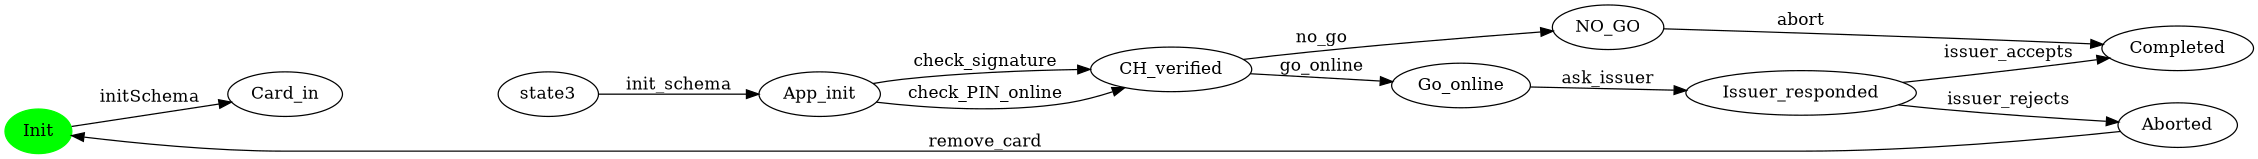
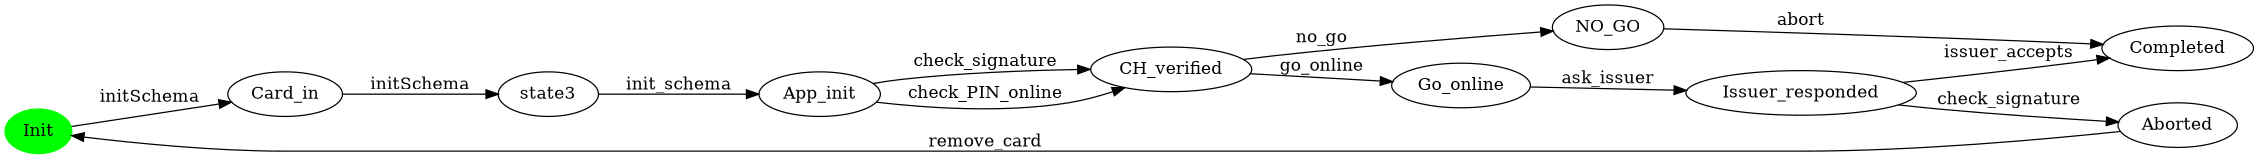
edge "Card_in" -> "state3": added, label "initSchema"
edge "Issuer_responded" -> "Aborted": label " issuer_rejects " -> " check_signature "
